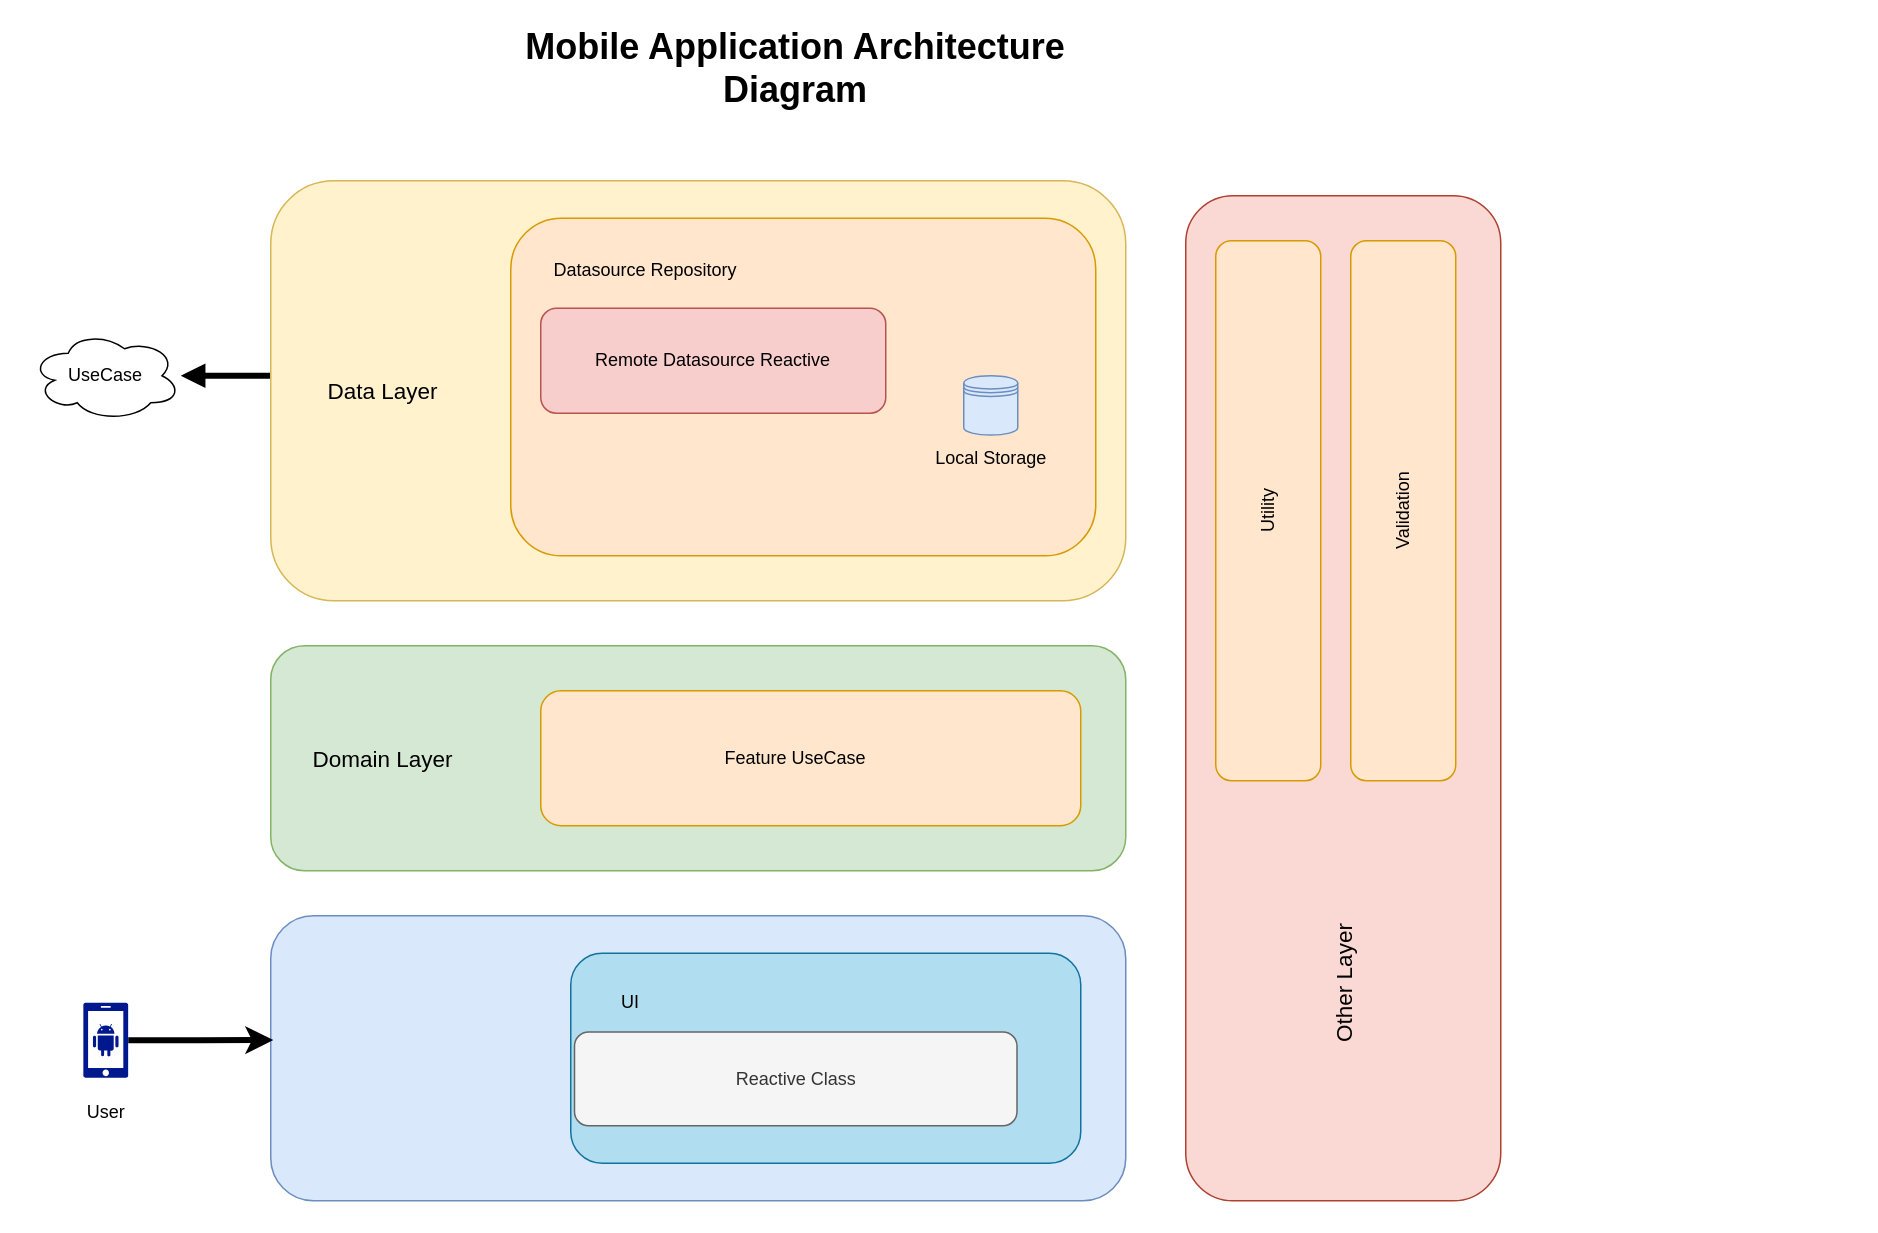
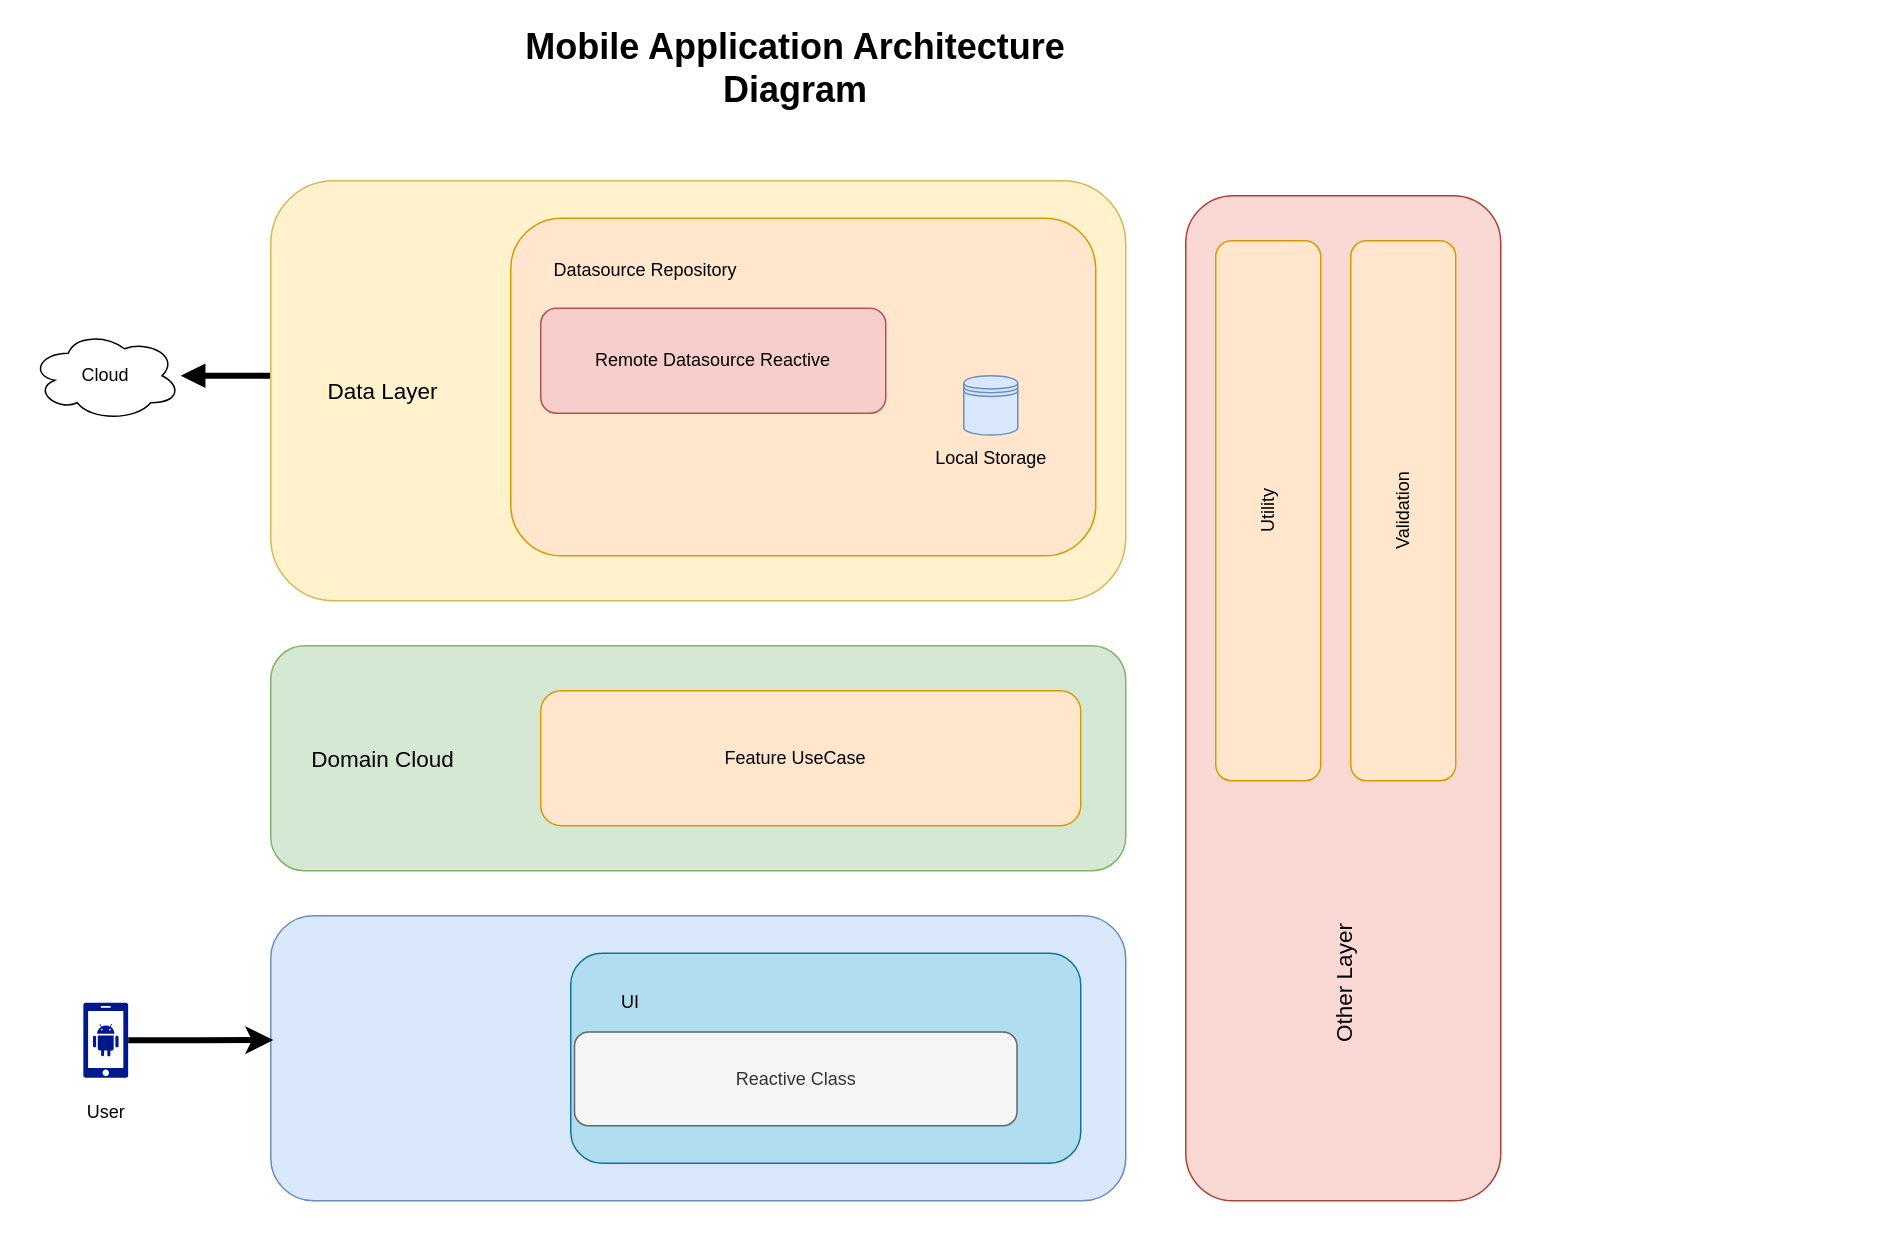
node "UseCase": label "UseCase" -> "Cloud"
node "Domain Layer": label "Domain Layer" -> "Domain Cloud"
